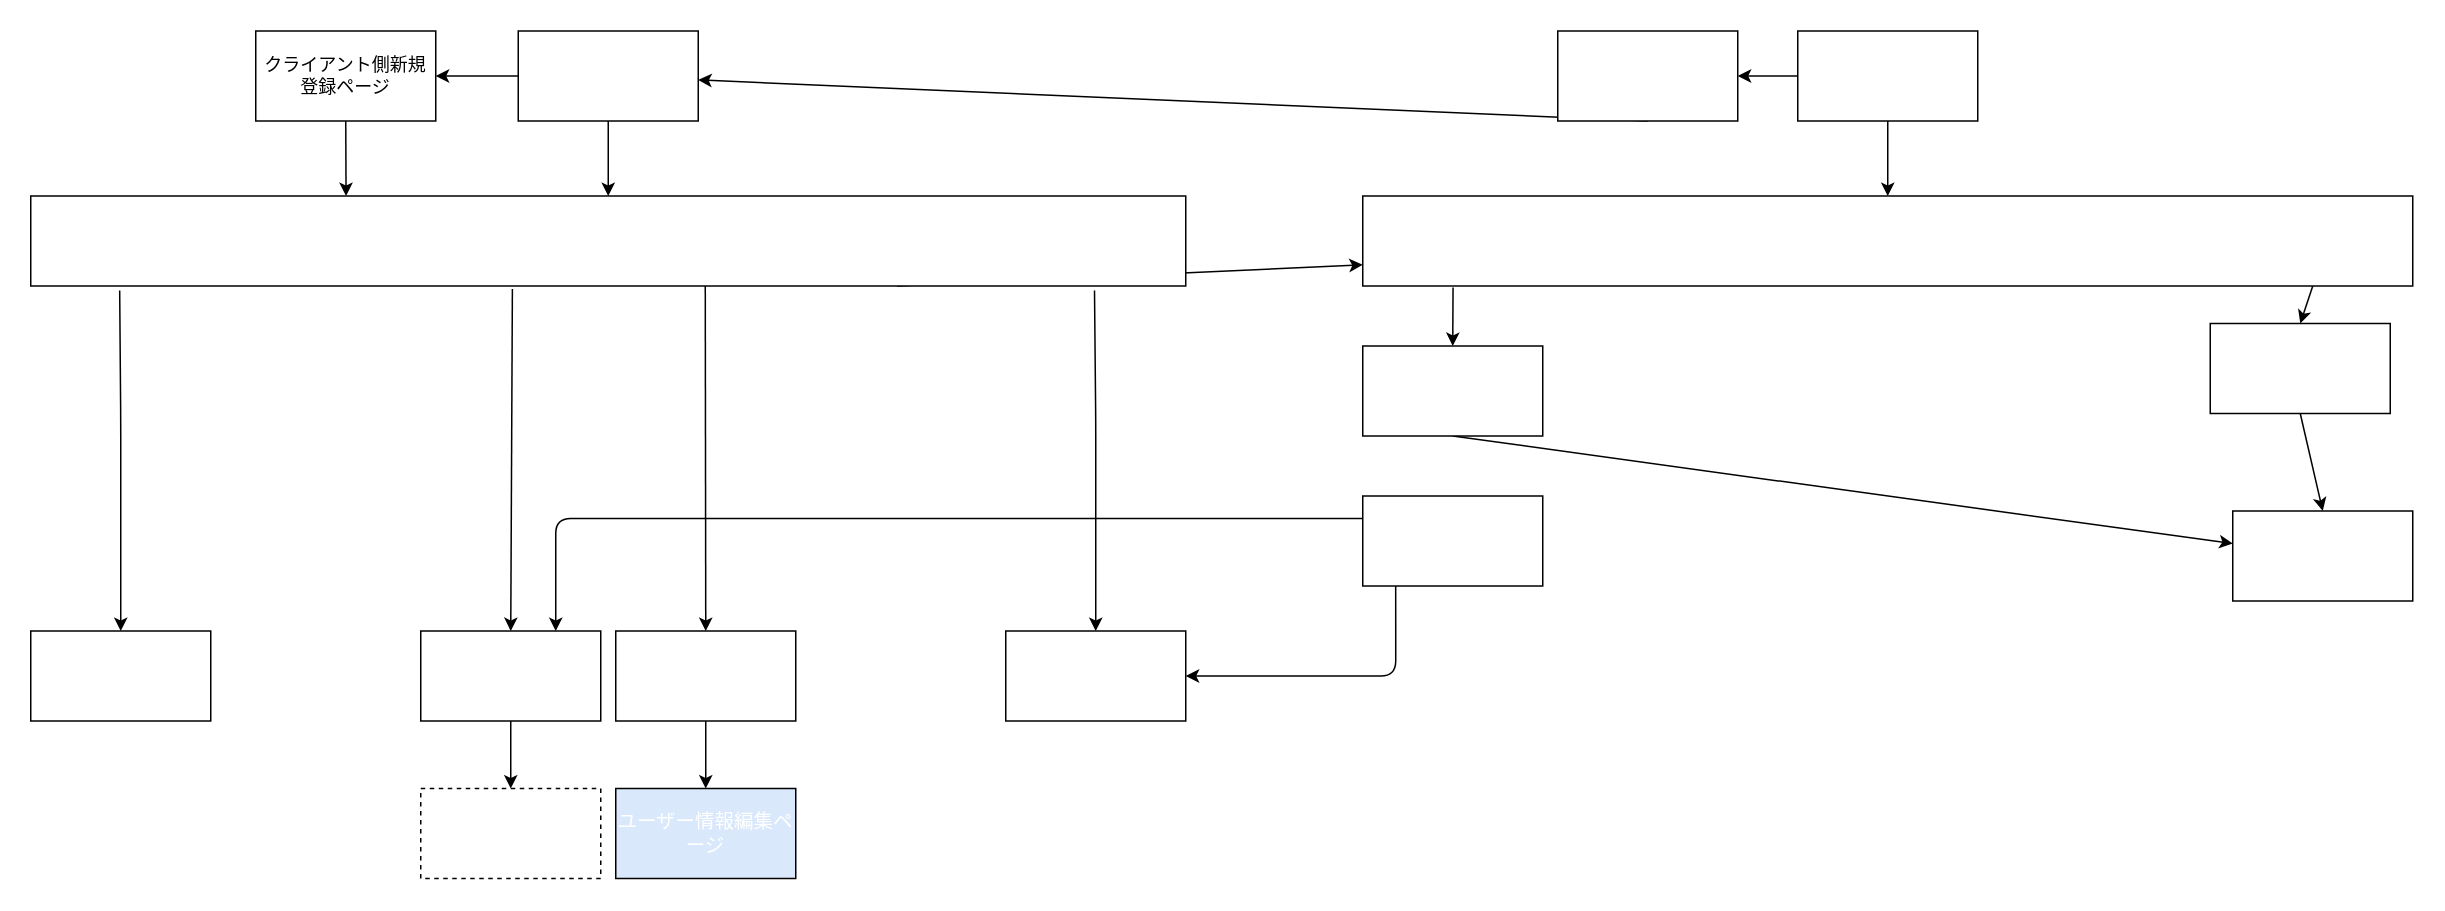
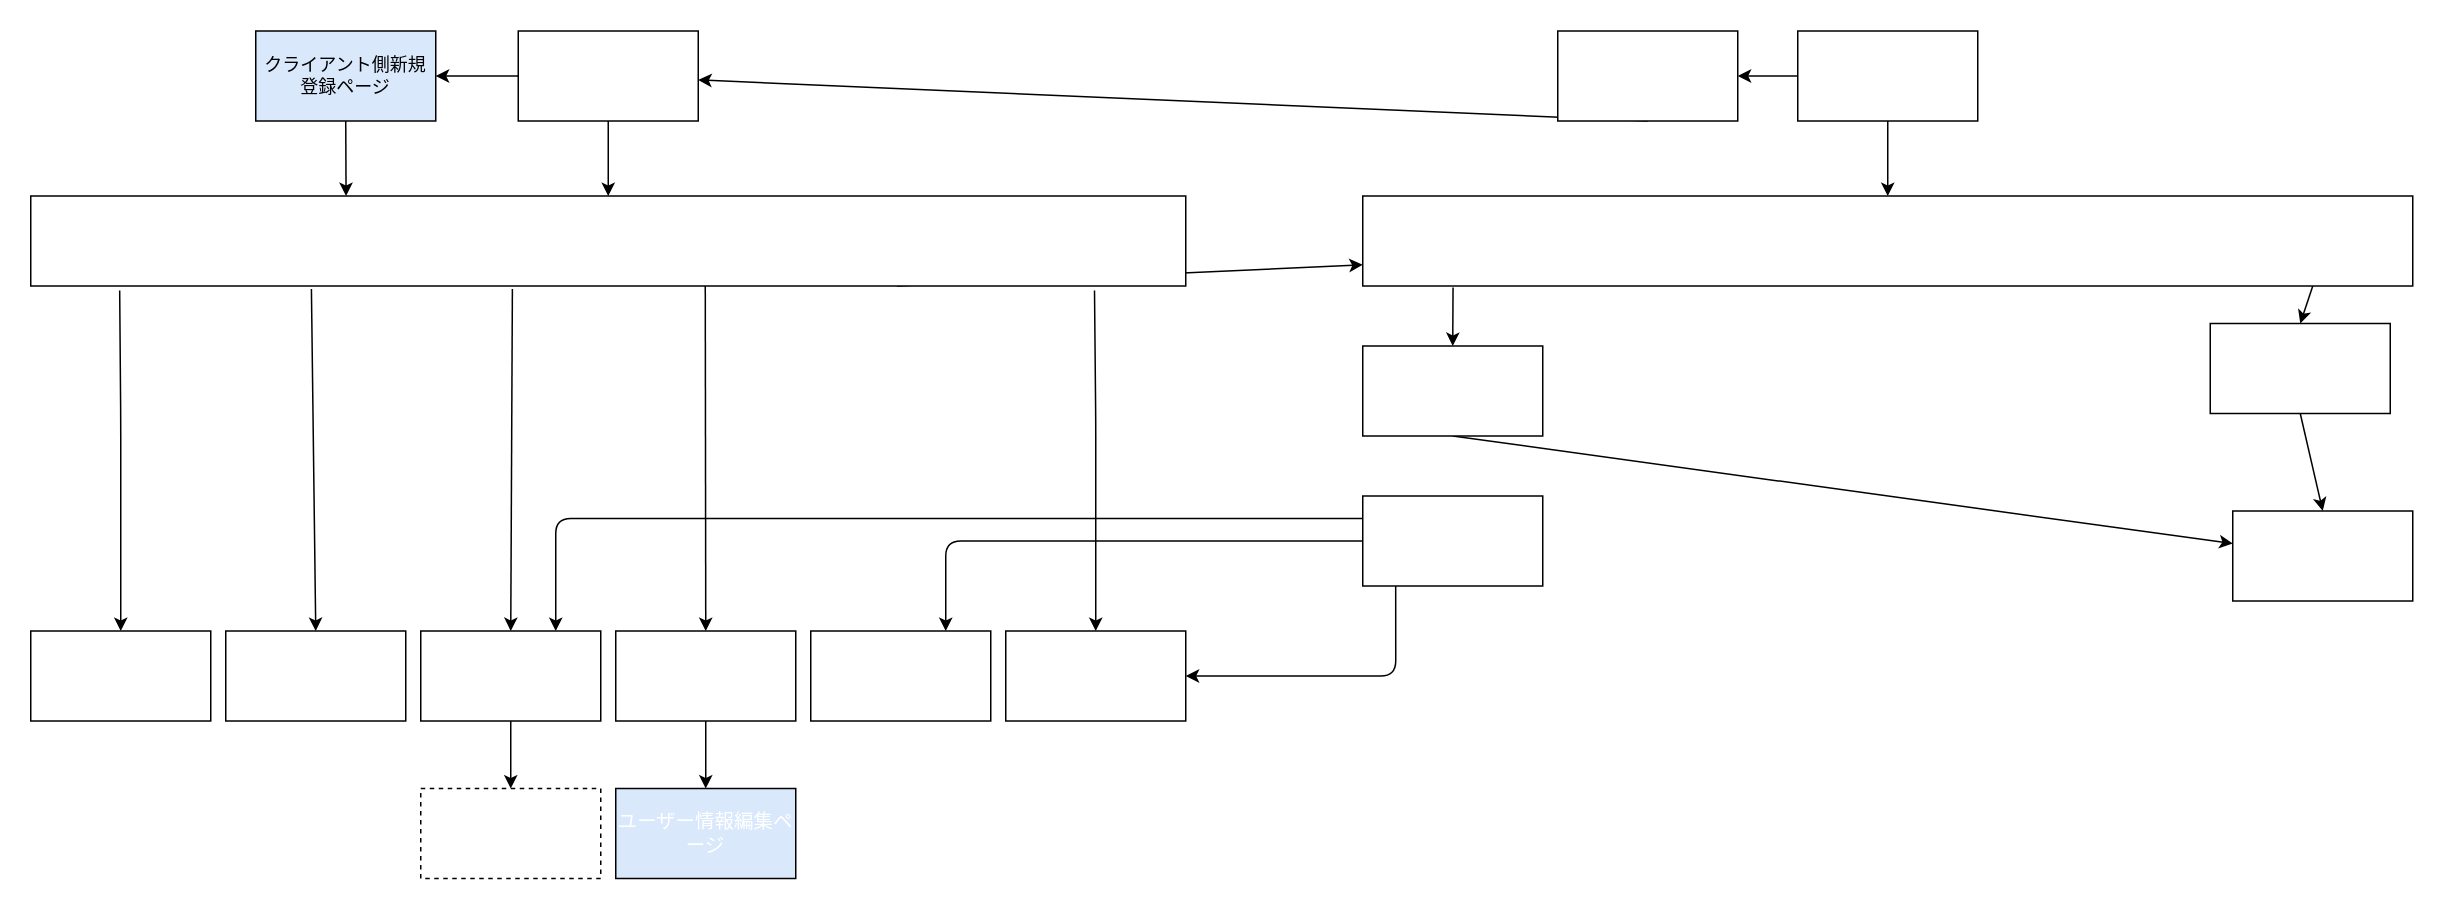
node "クライアント側新規登録ページ": fillcolor #ffffff -> #dae8fc
edge "ユーザーマイページ" -> "運動報告ページ": added
edge "クライアント詳細ページ" -> "ユーザーフィジカル情報一覧": added
node "運動報告ページ": added
node "ユーザーフィジカル情報一覧": added
